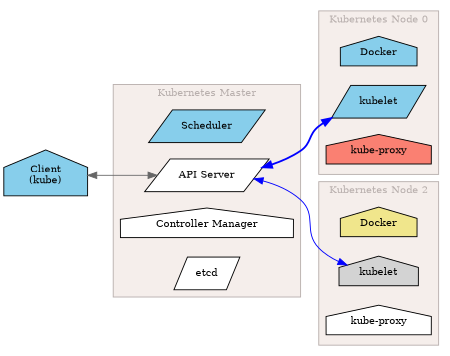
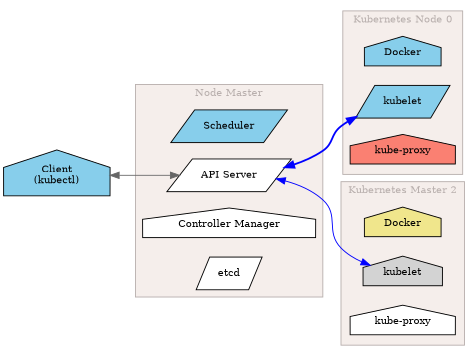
cluster "Kubernetes Master": label "Kubernetes Master" -> "Node Master"
node "Client (kube)": label "Client (kube)" -> "Client (kubectl)"
cluster "Kubernetes Node 2": label "Kubernetes Node 2" -> "Kubernetes Master 2"
